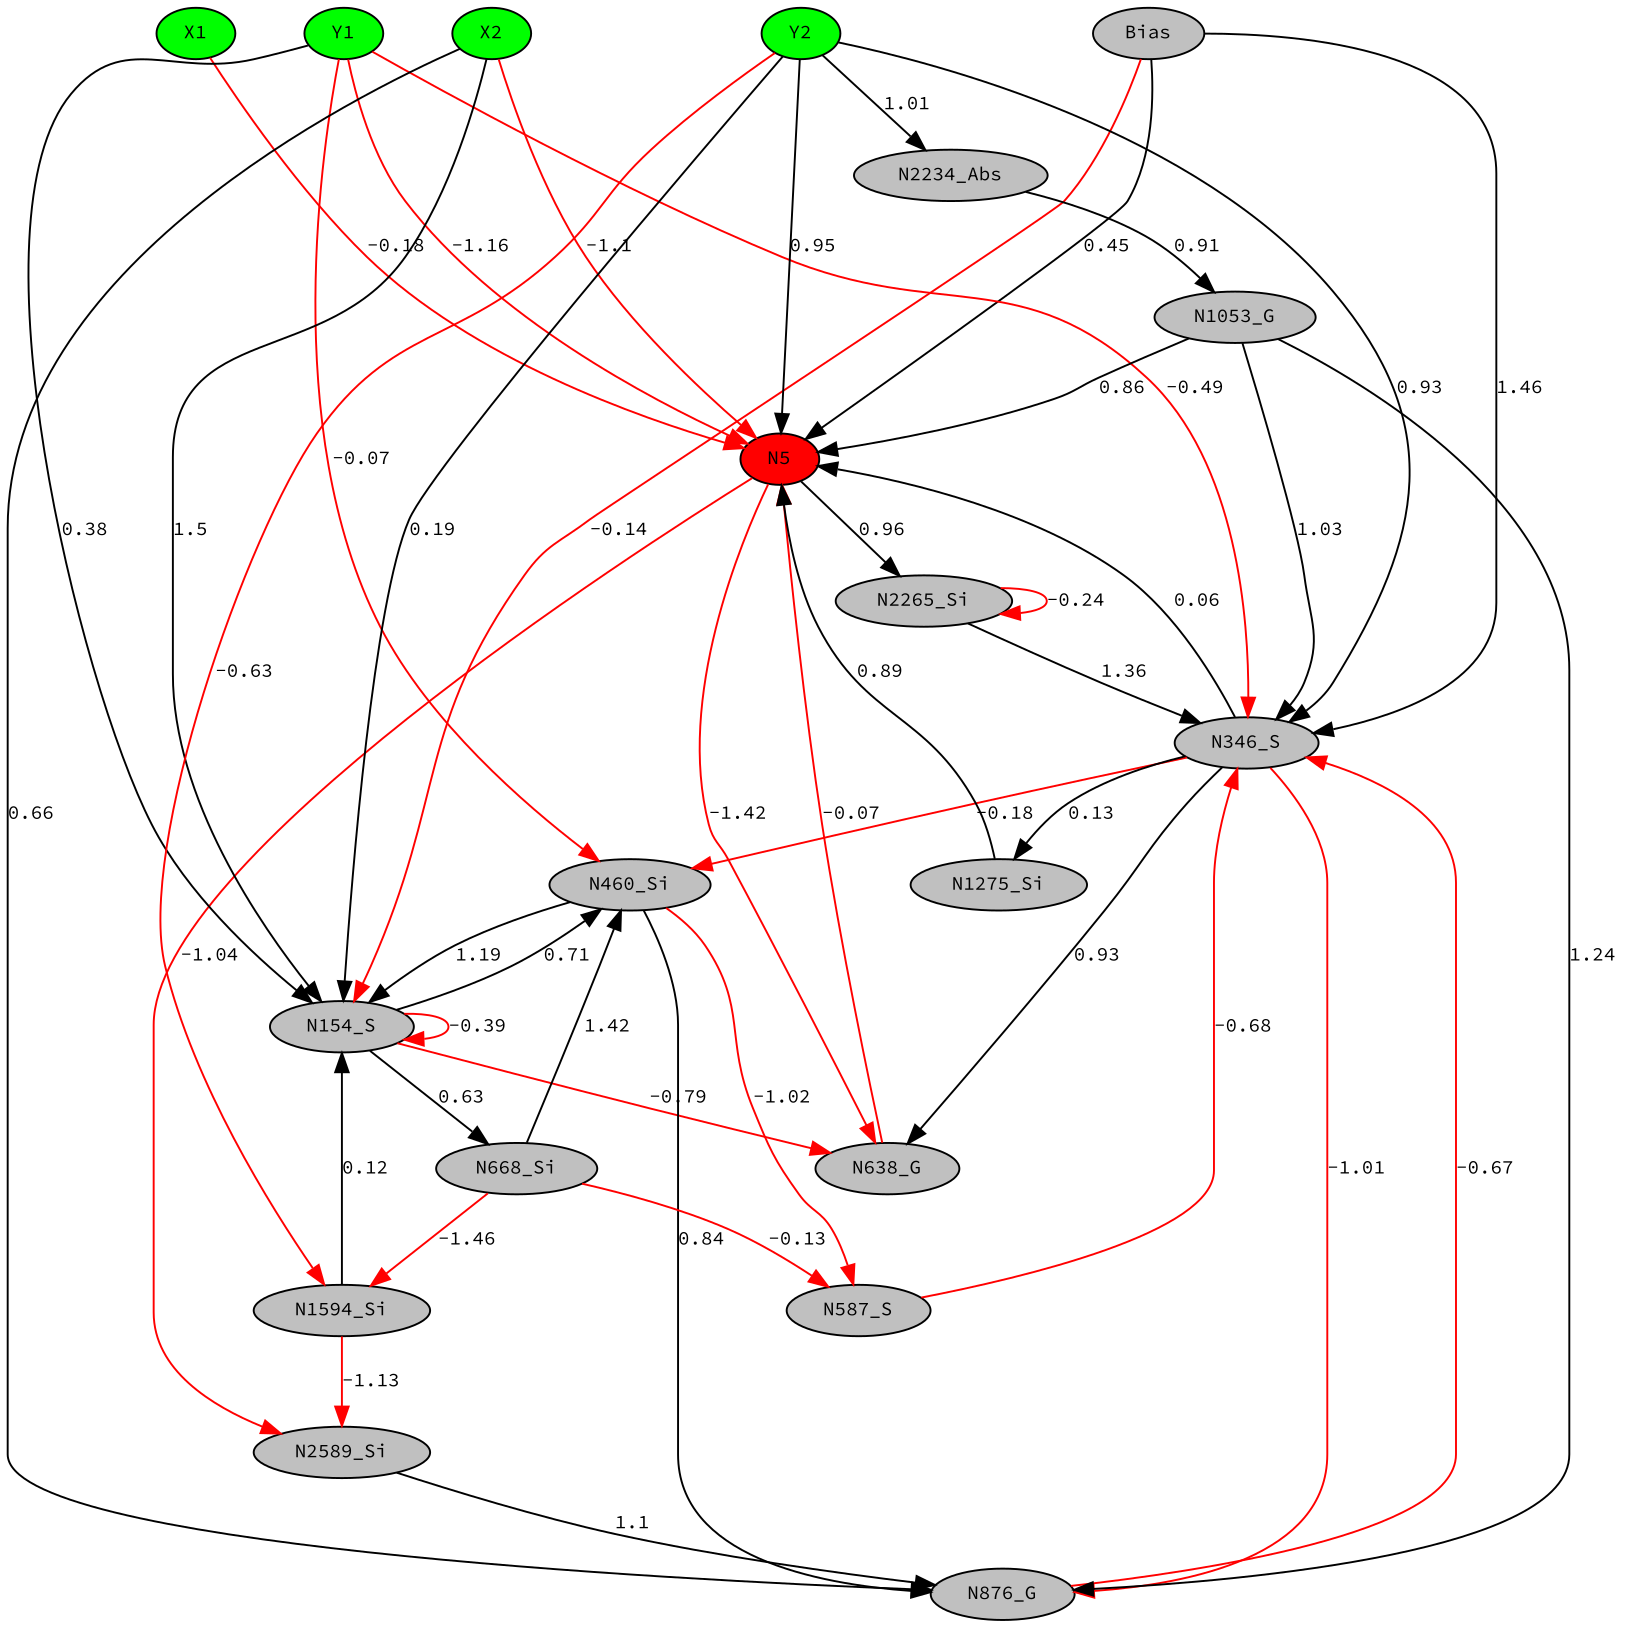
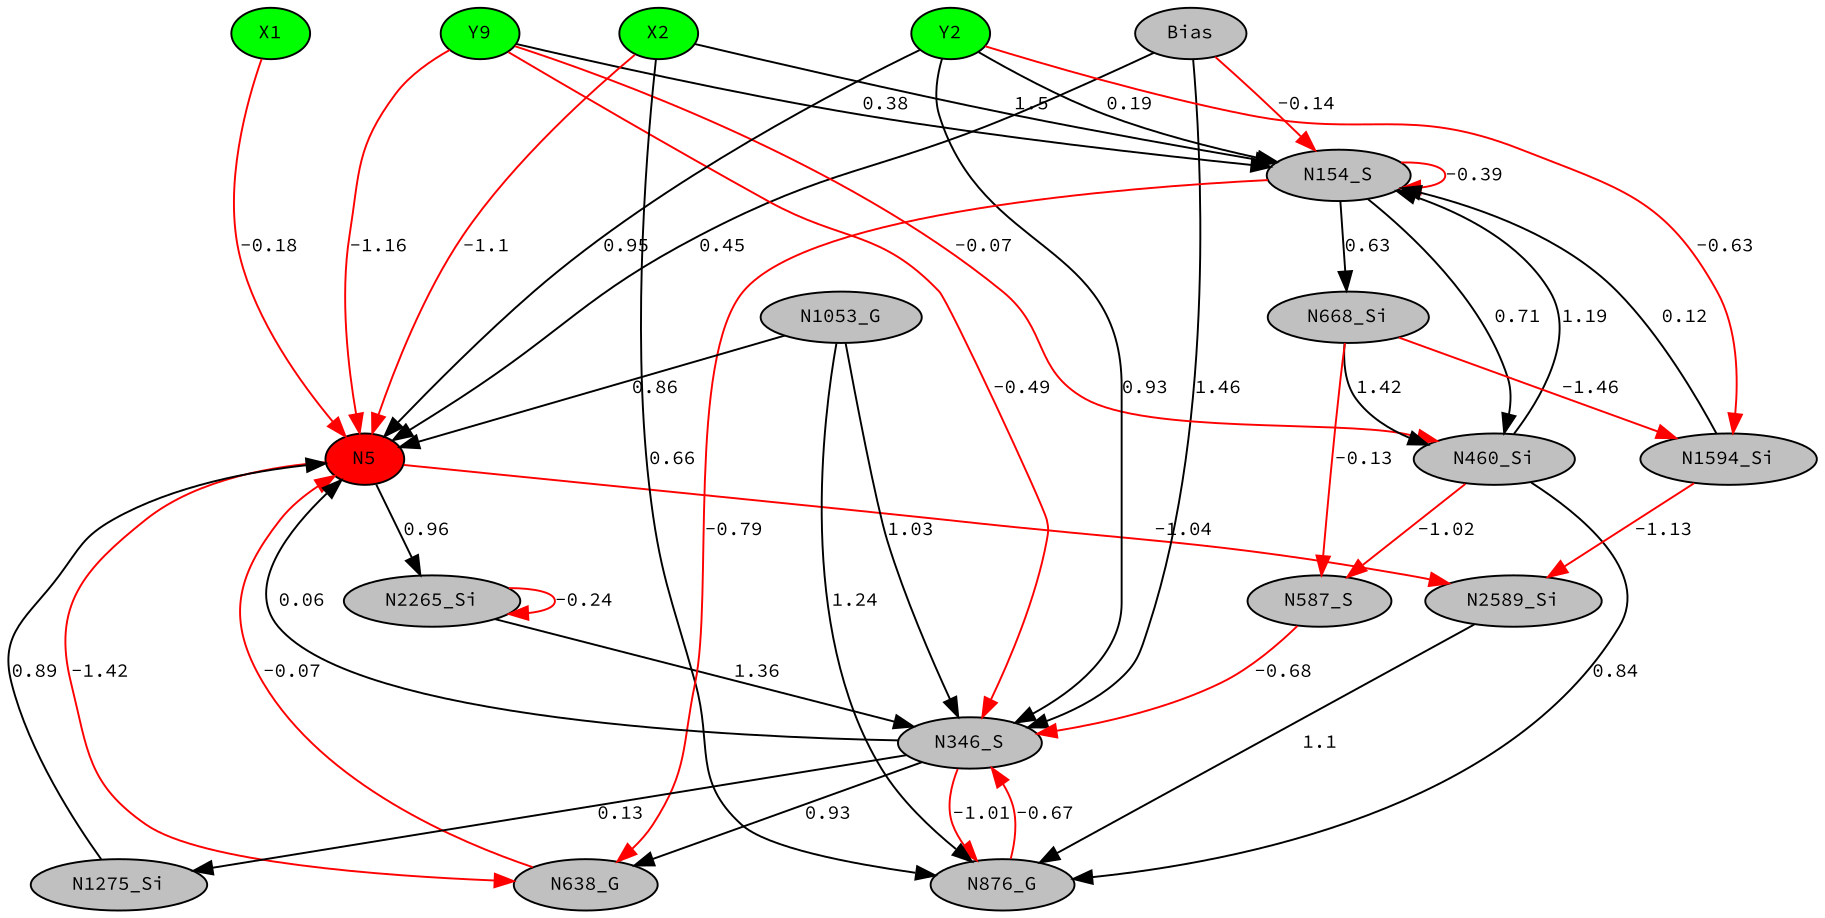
node "Y1": label "Y1" -> "Y9"
node "N2234_Abs": removed
edge "N346_S" -> "N460_Si": removed, label "-0.18"
